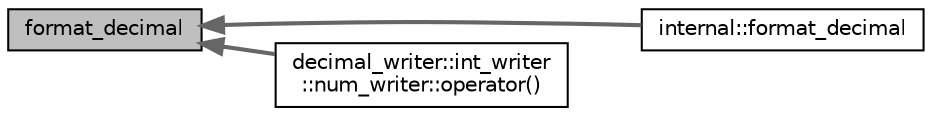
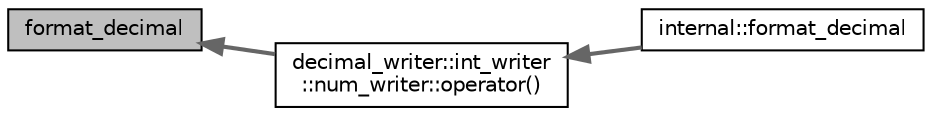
edge "internal::format_decimal" -> "format_decimal": now "internal::format_decimal" -> "decimal_writer::int_writer ::num_writer::operator()"
